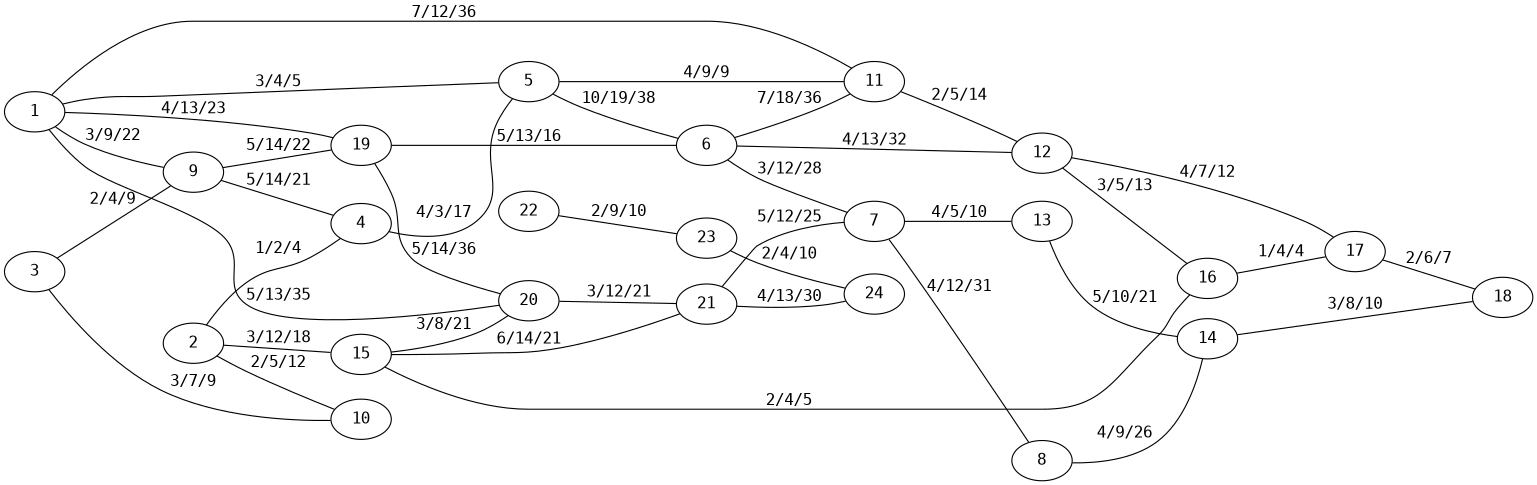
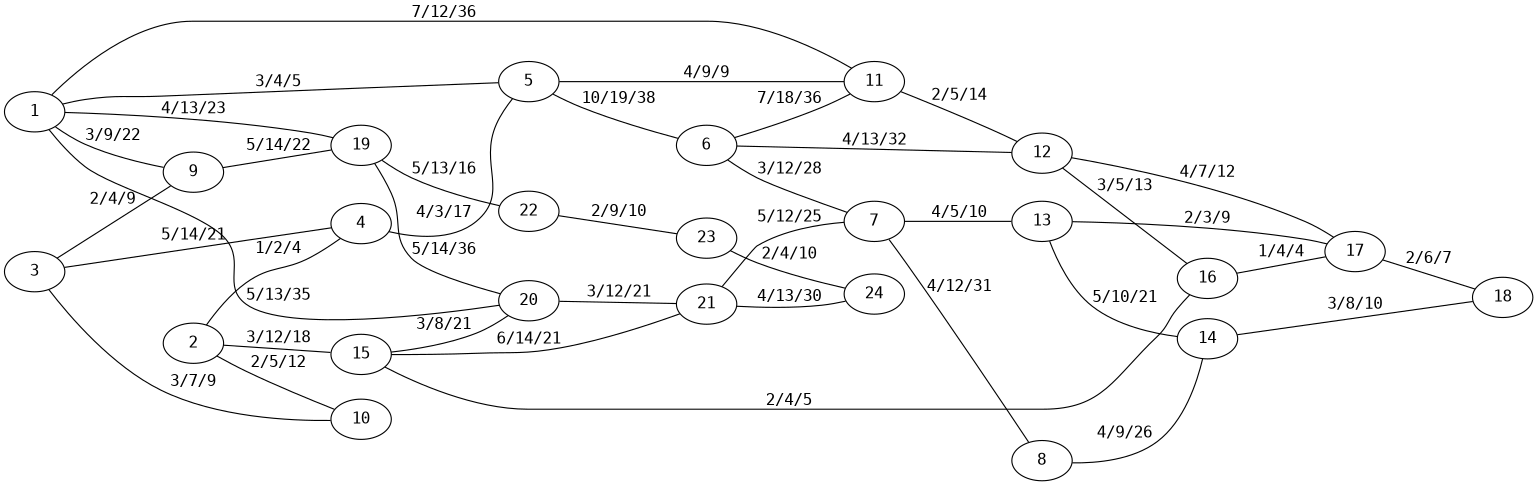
edge "19" -- "6": now "19" -- "22"
edge "9" -- "4": now "3" -- "4"
edge "13" -- "17": added, label "2/3/9"
